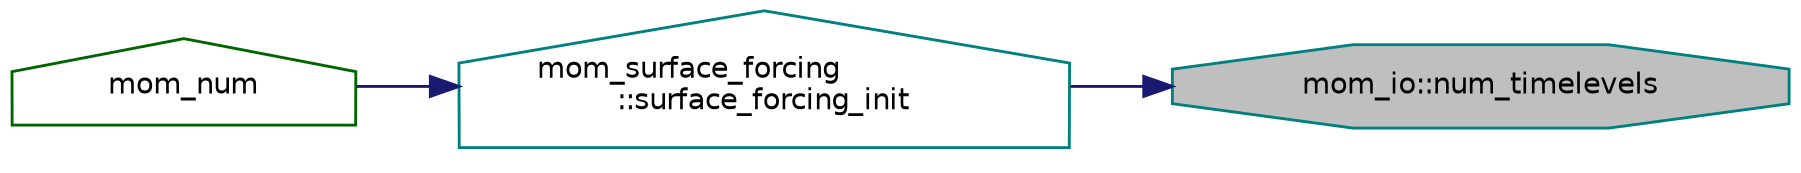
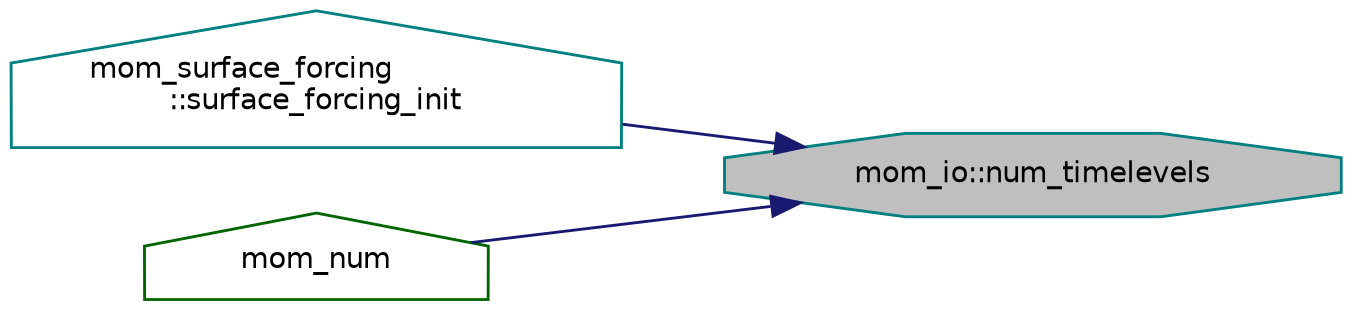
edge "mom_num" -> "mom_surface_forcing ::surface_forcing_init": now "mom_num" -> "mom_io::num_timelevels"
